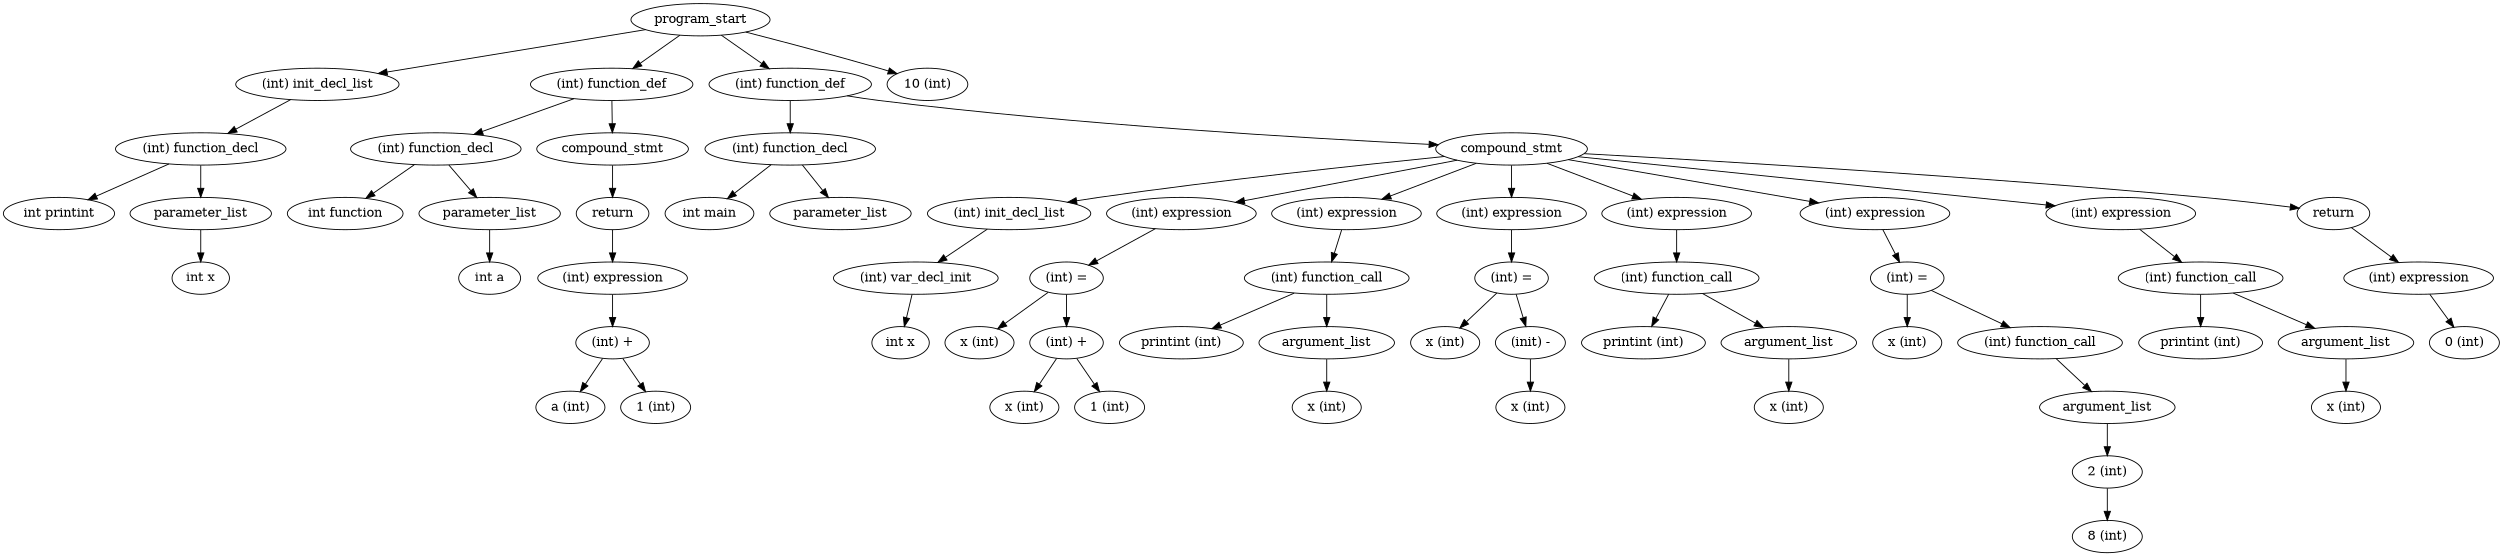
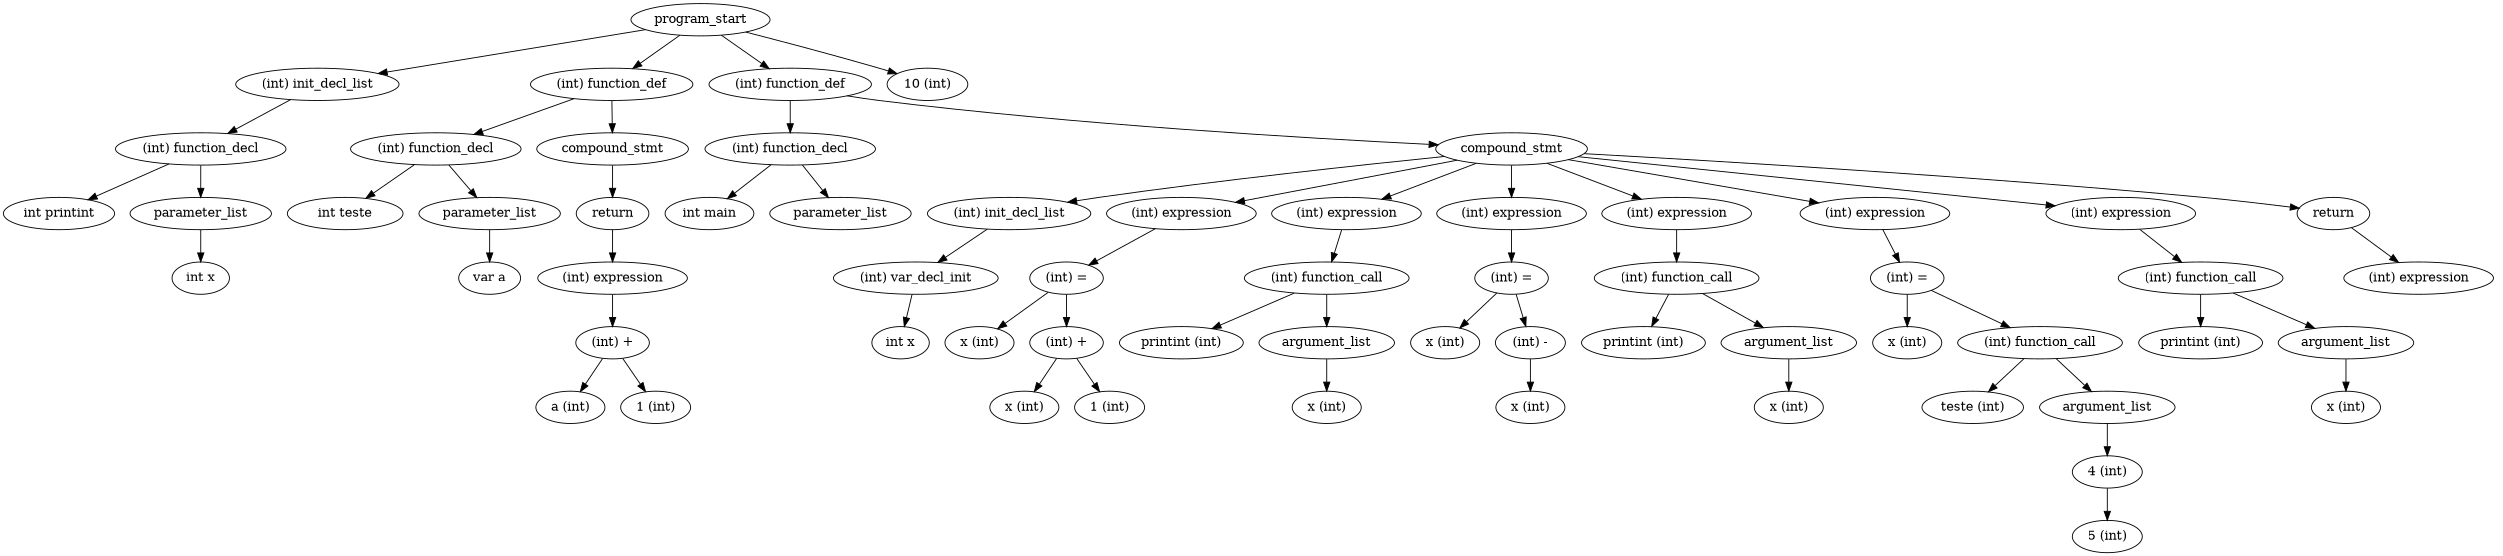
node "int function": label "int function" -> "int teste"
node "int a": label "int a" -> "var a"
node "(init) -": label "(init) -" -> "(int) -"
node "0 (int)": removed
node "teste (int)": added
node "2 (int)": label "2 (int)" -> "4 (int)"
node "8 (int)": label "8 (int)" -> "5 (int)"
